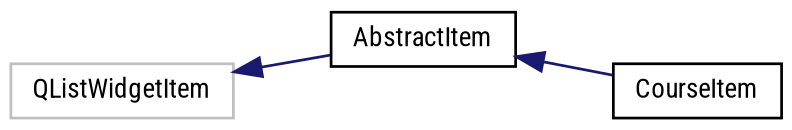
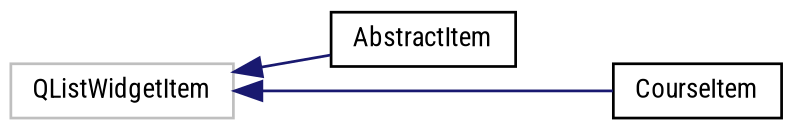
edge "CourseItem" -> "AbstractItem": now "CourseItem" -> "QListWidgetItem"
